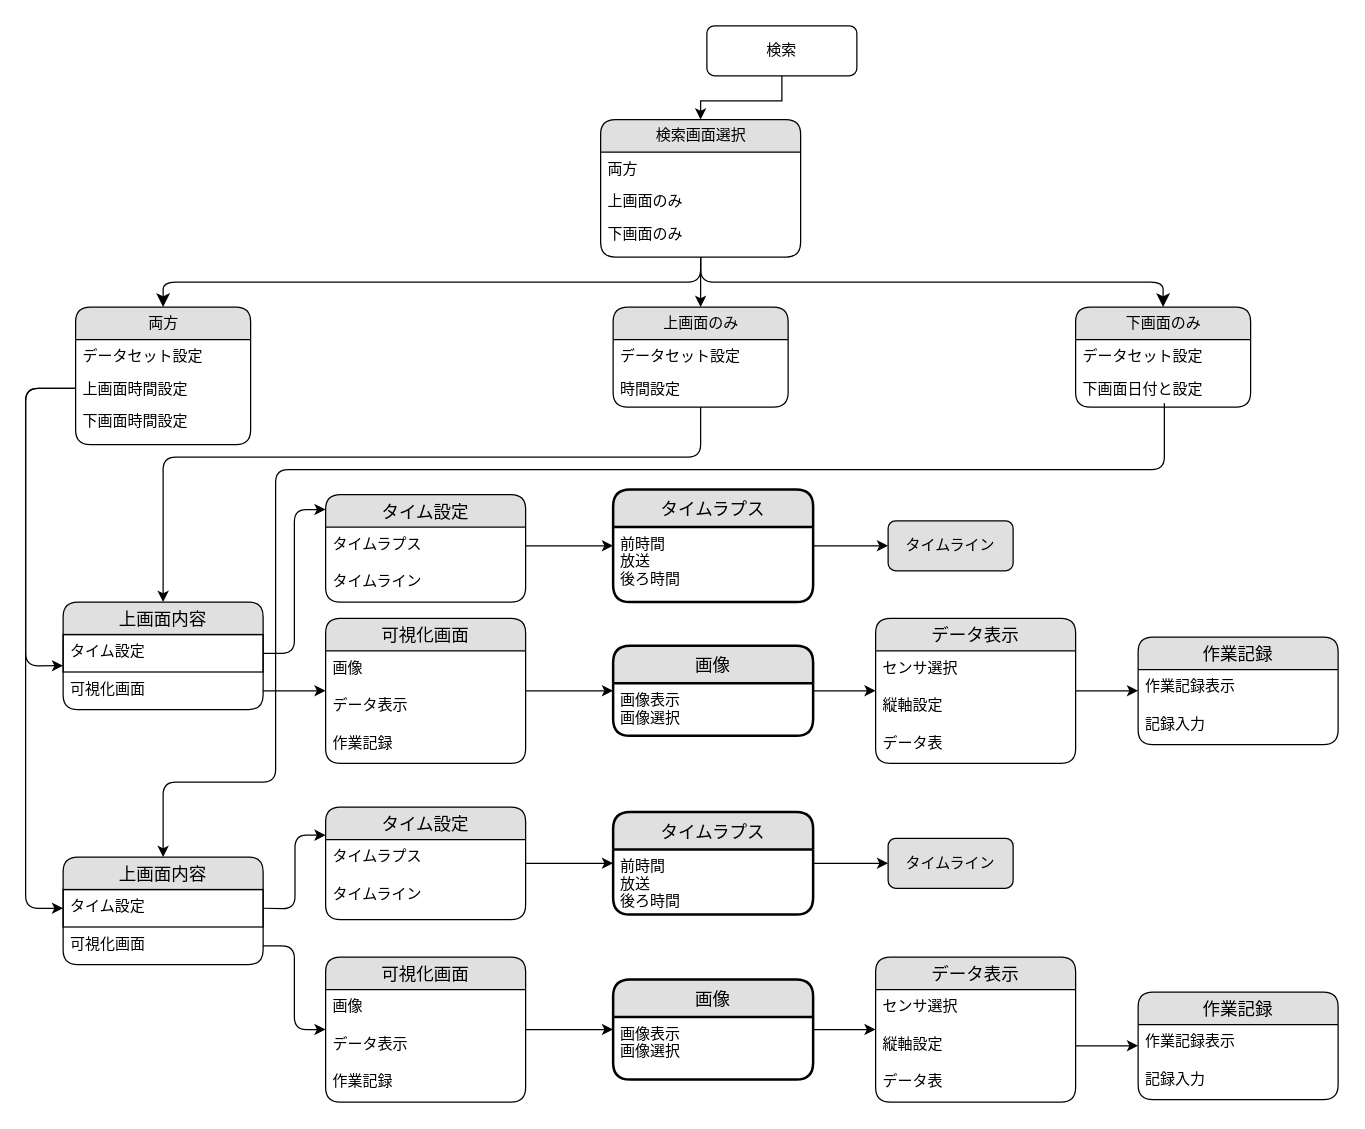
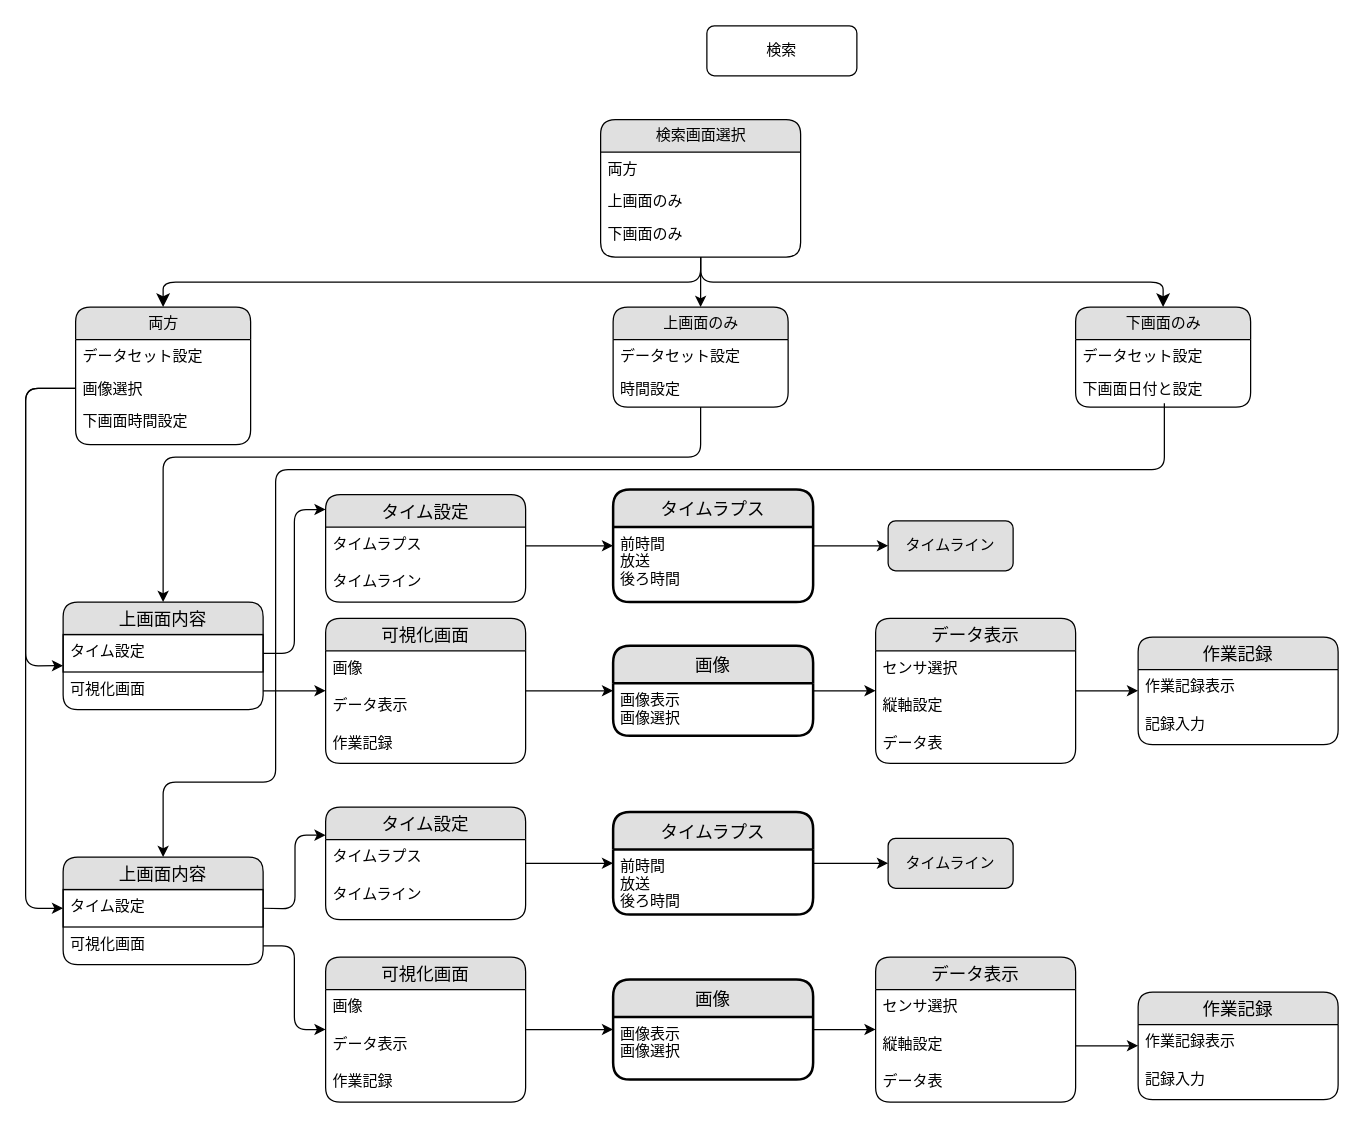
edge "検索" -> "検索画面選択": removed
node "上画面時間設定": label "上画面時間設定" -> "画像選択"
